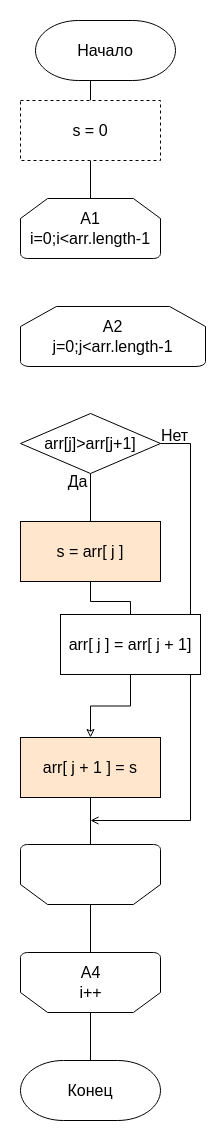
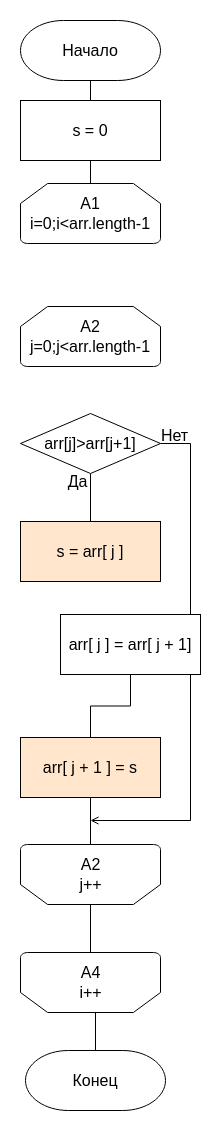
node "Начало": moved (106, 51) -> (91, 51)
node "s = 0": style dashed -> solid
node "A1 i=0;i<arr.length-1": moved (91, 229) -> (91, 214)
node "A2 j=0;j<arr.length-1": size 185x60 -> 140x60
edge "s = arr[ j ]" -- "arr[ j ] = arr[ j + 1]": removed
edge "arr[ j ] = arr[ j + 1]" -> "arr[ j + 1 ] = s": arrowhead classic -> none
node "A2 j++": added
node "Конец": moved (91, 1091) -> (96, 1081)
